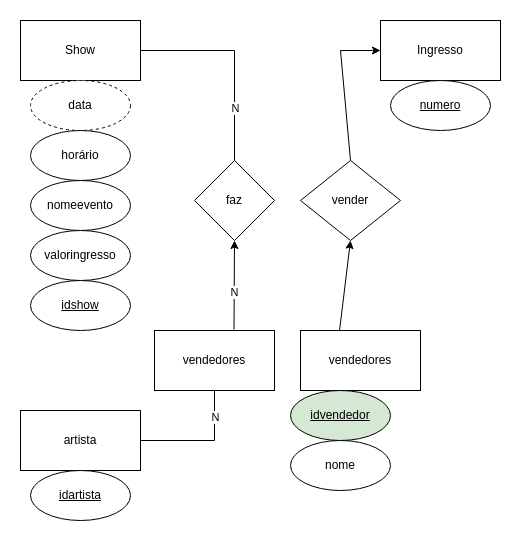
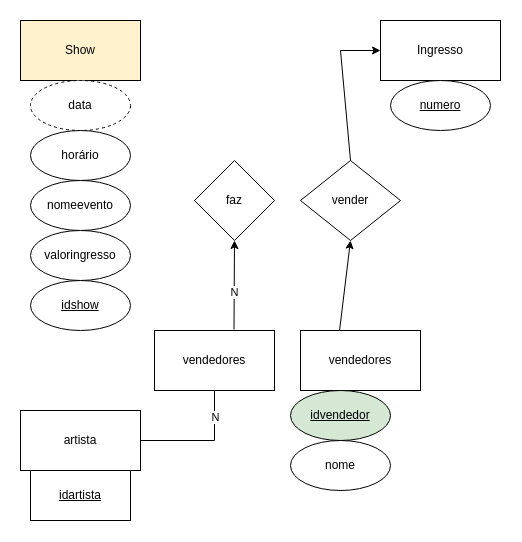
node "Show": fillcolor #ffffff -> #fff2cc
edge "Show" -- "faz": removed, label "N"
node "idartista": shape ellipse -> rectangle
